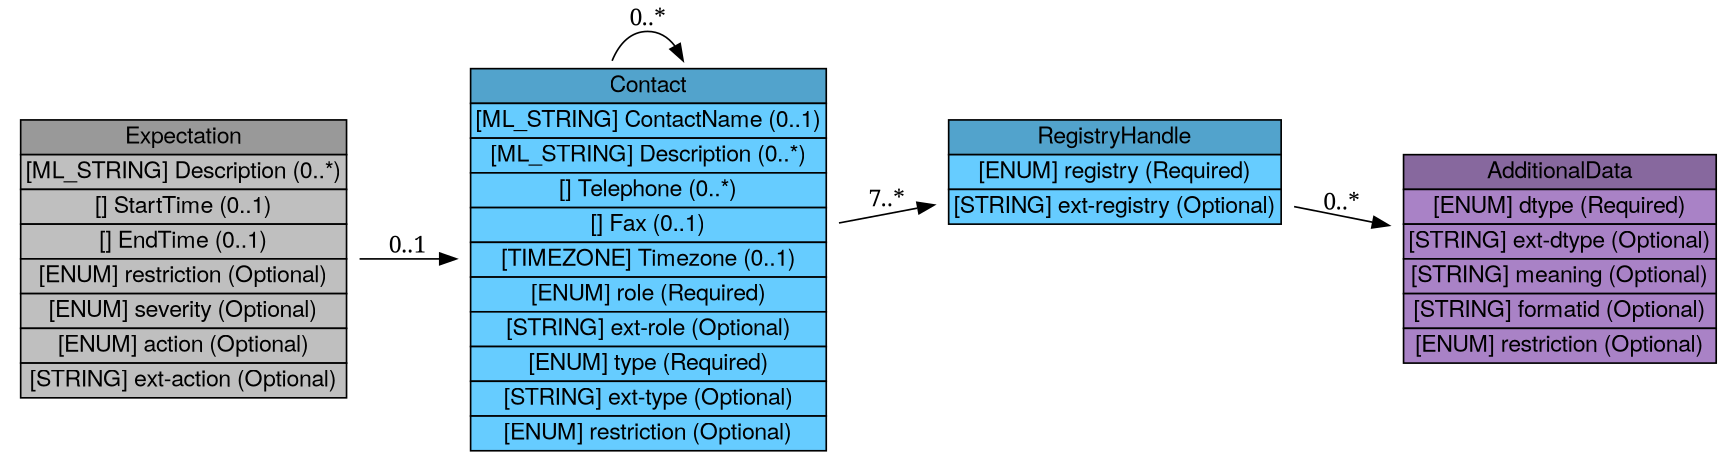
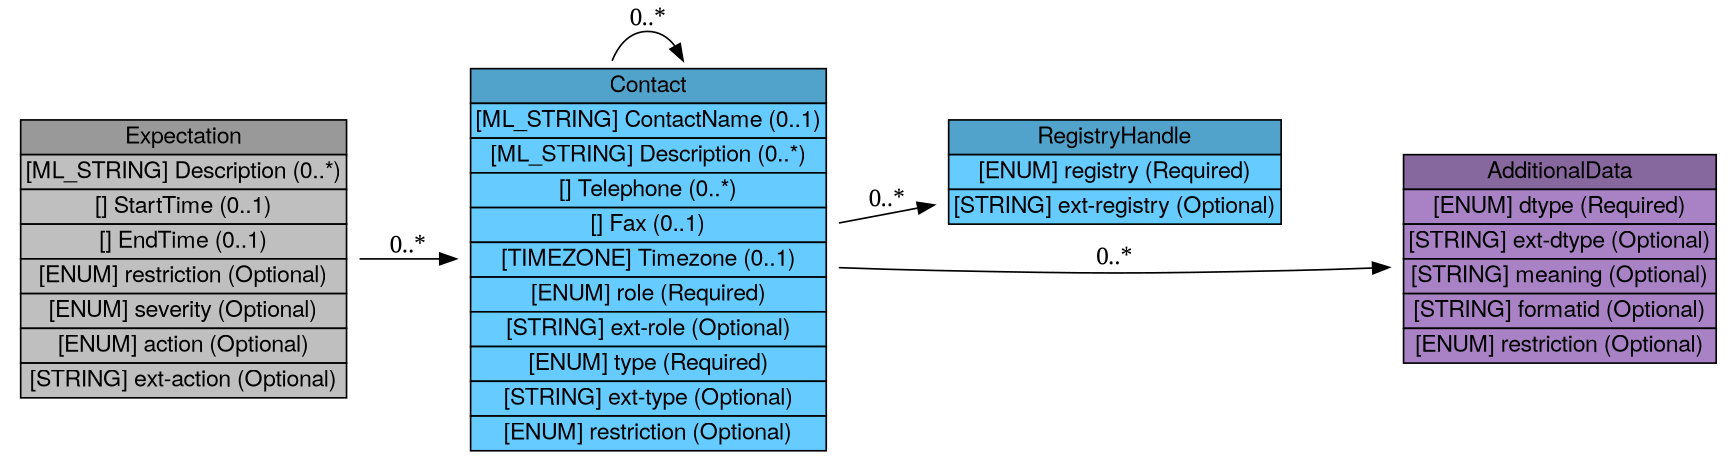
edge "Contact" -> "RegistryHandle": label "7..*" -> "0..*"
edge "RegistryHandle" -> "AdditionalData": now "Contact" -> "AdditionalData"
edge "Expectation" -> "Contact": label "0..1" -> "0..*"
